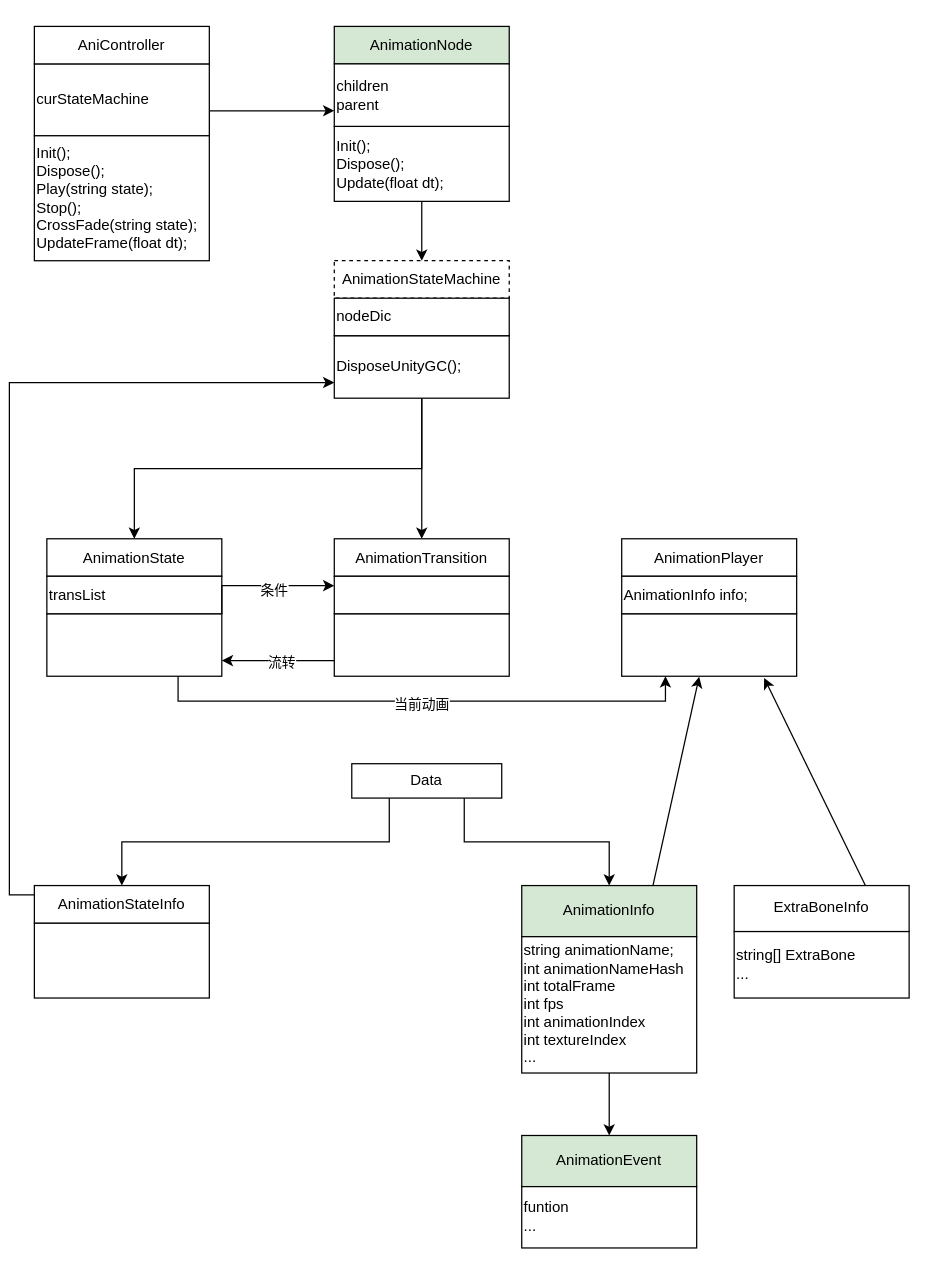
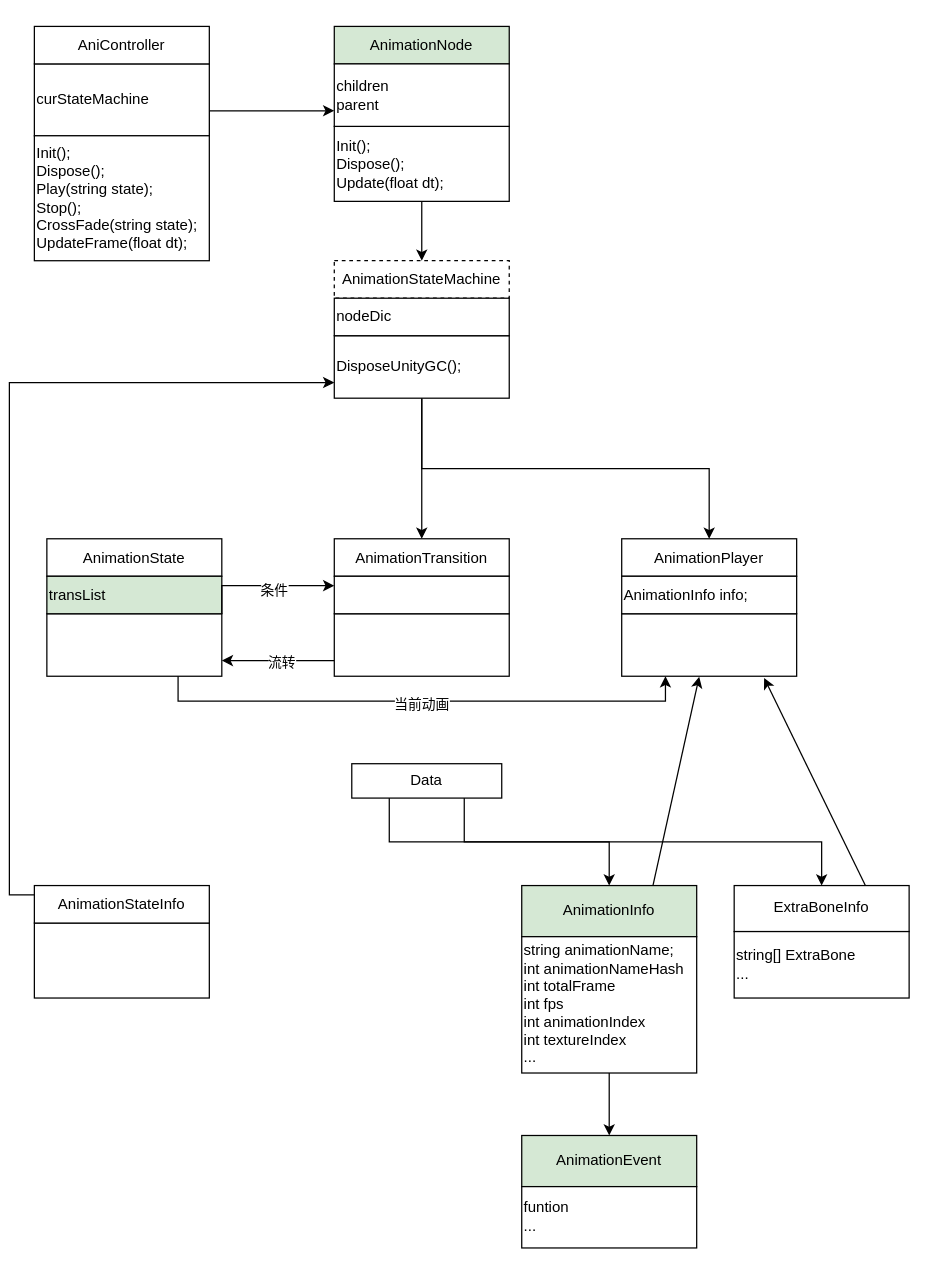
edge "DisposeUnityGC();" -> "AnimationState": now "DisposeUnityGC();" -> "AnimationPlayer"
node "transList": fillcolor #ffffff -> #d5e8d4
edge "Data" -> "AnimationStateInfo": now "Data" -> "ExtraBoneInfo"
